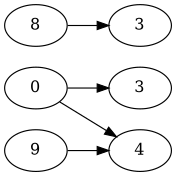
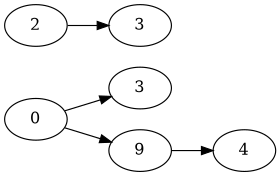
node "8": label "8" -> "2"
edge "0" -> "4": now "0" -> "9"
